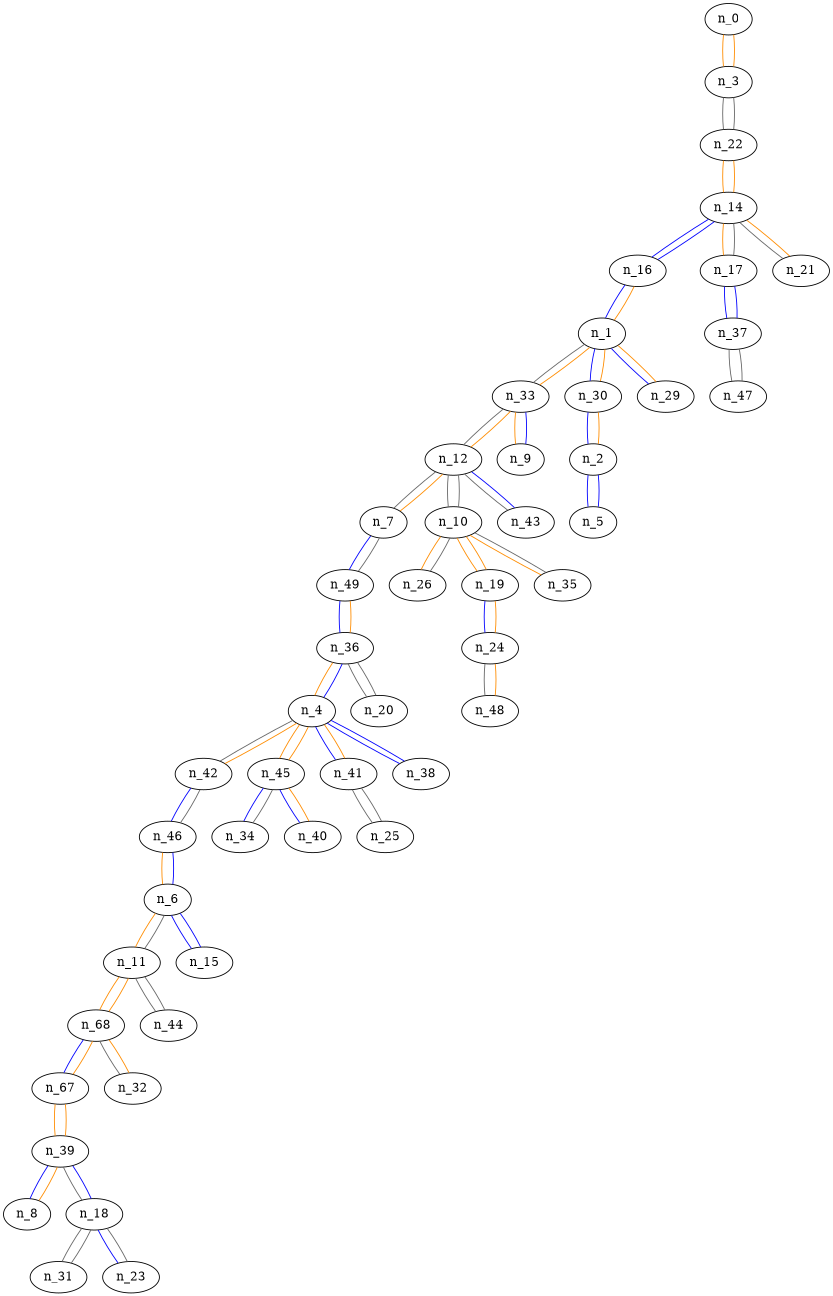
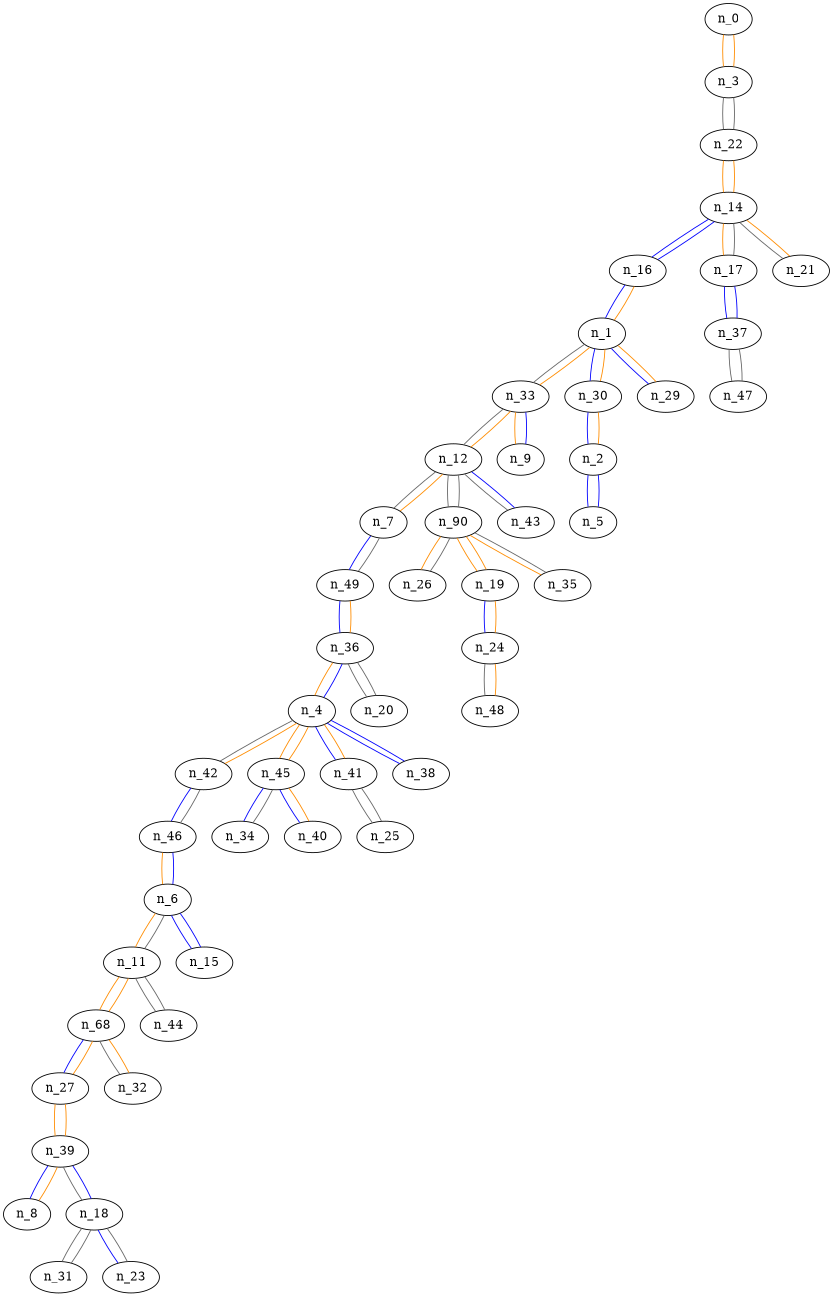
node "n_10": label "n_10" -> "n_90"
node "n_67": label "n_67" -> "n_27"
